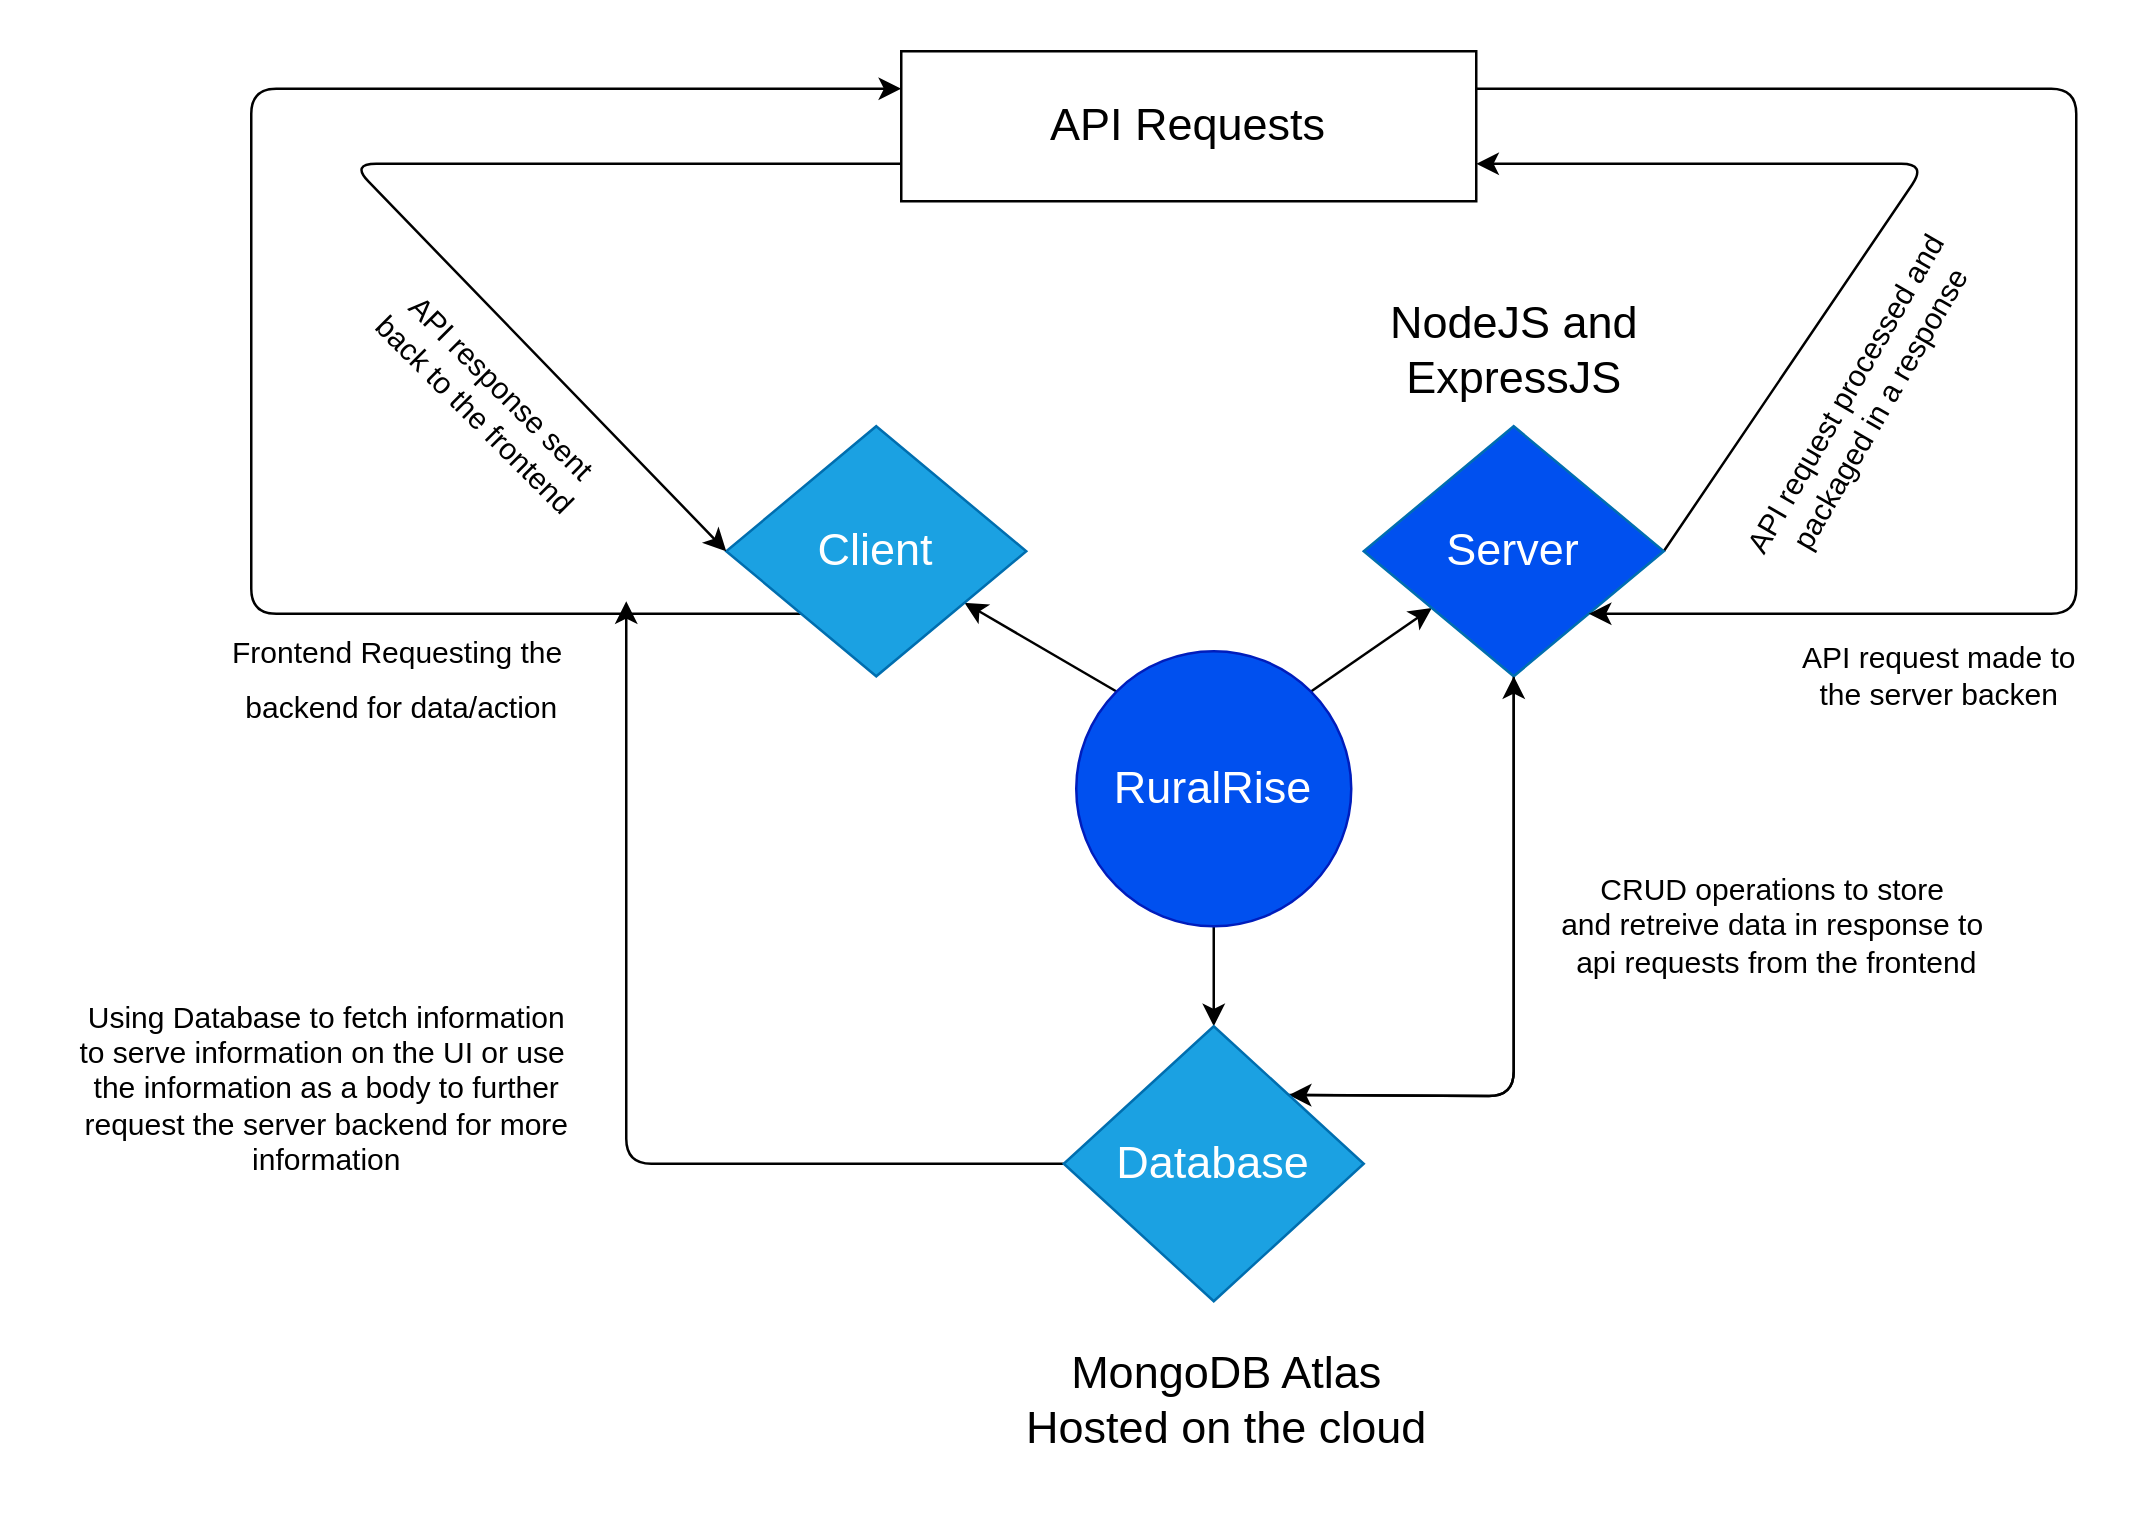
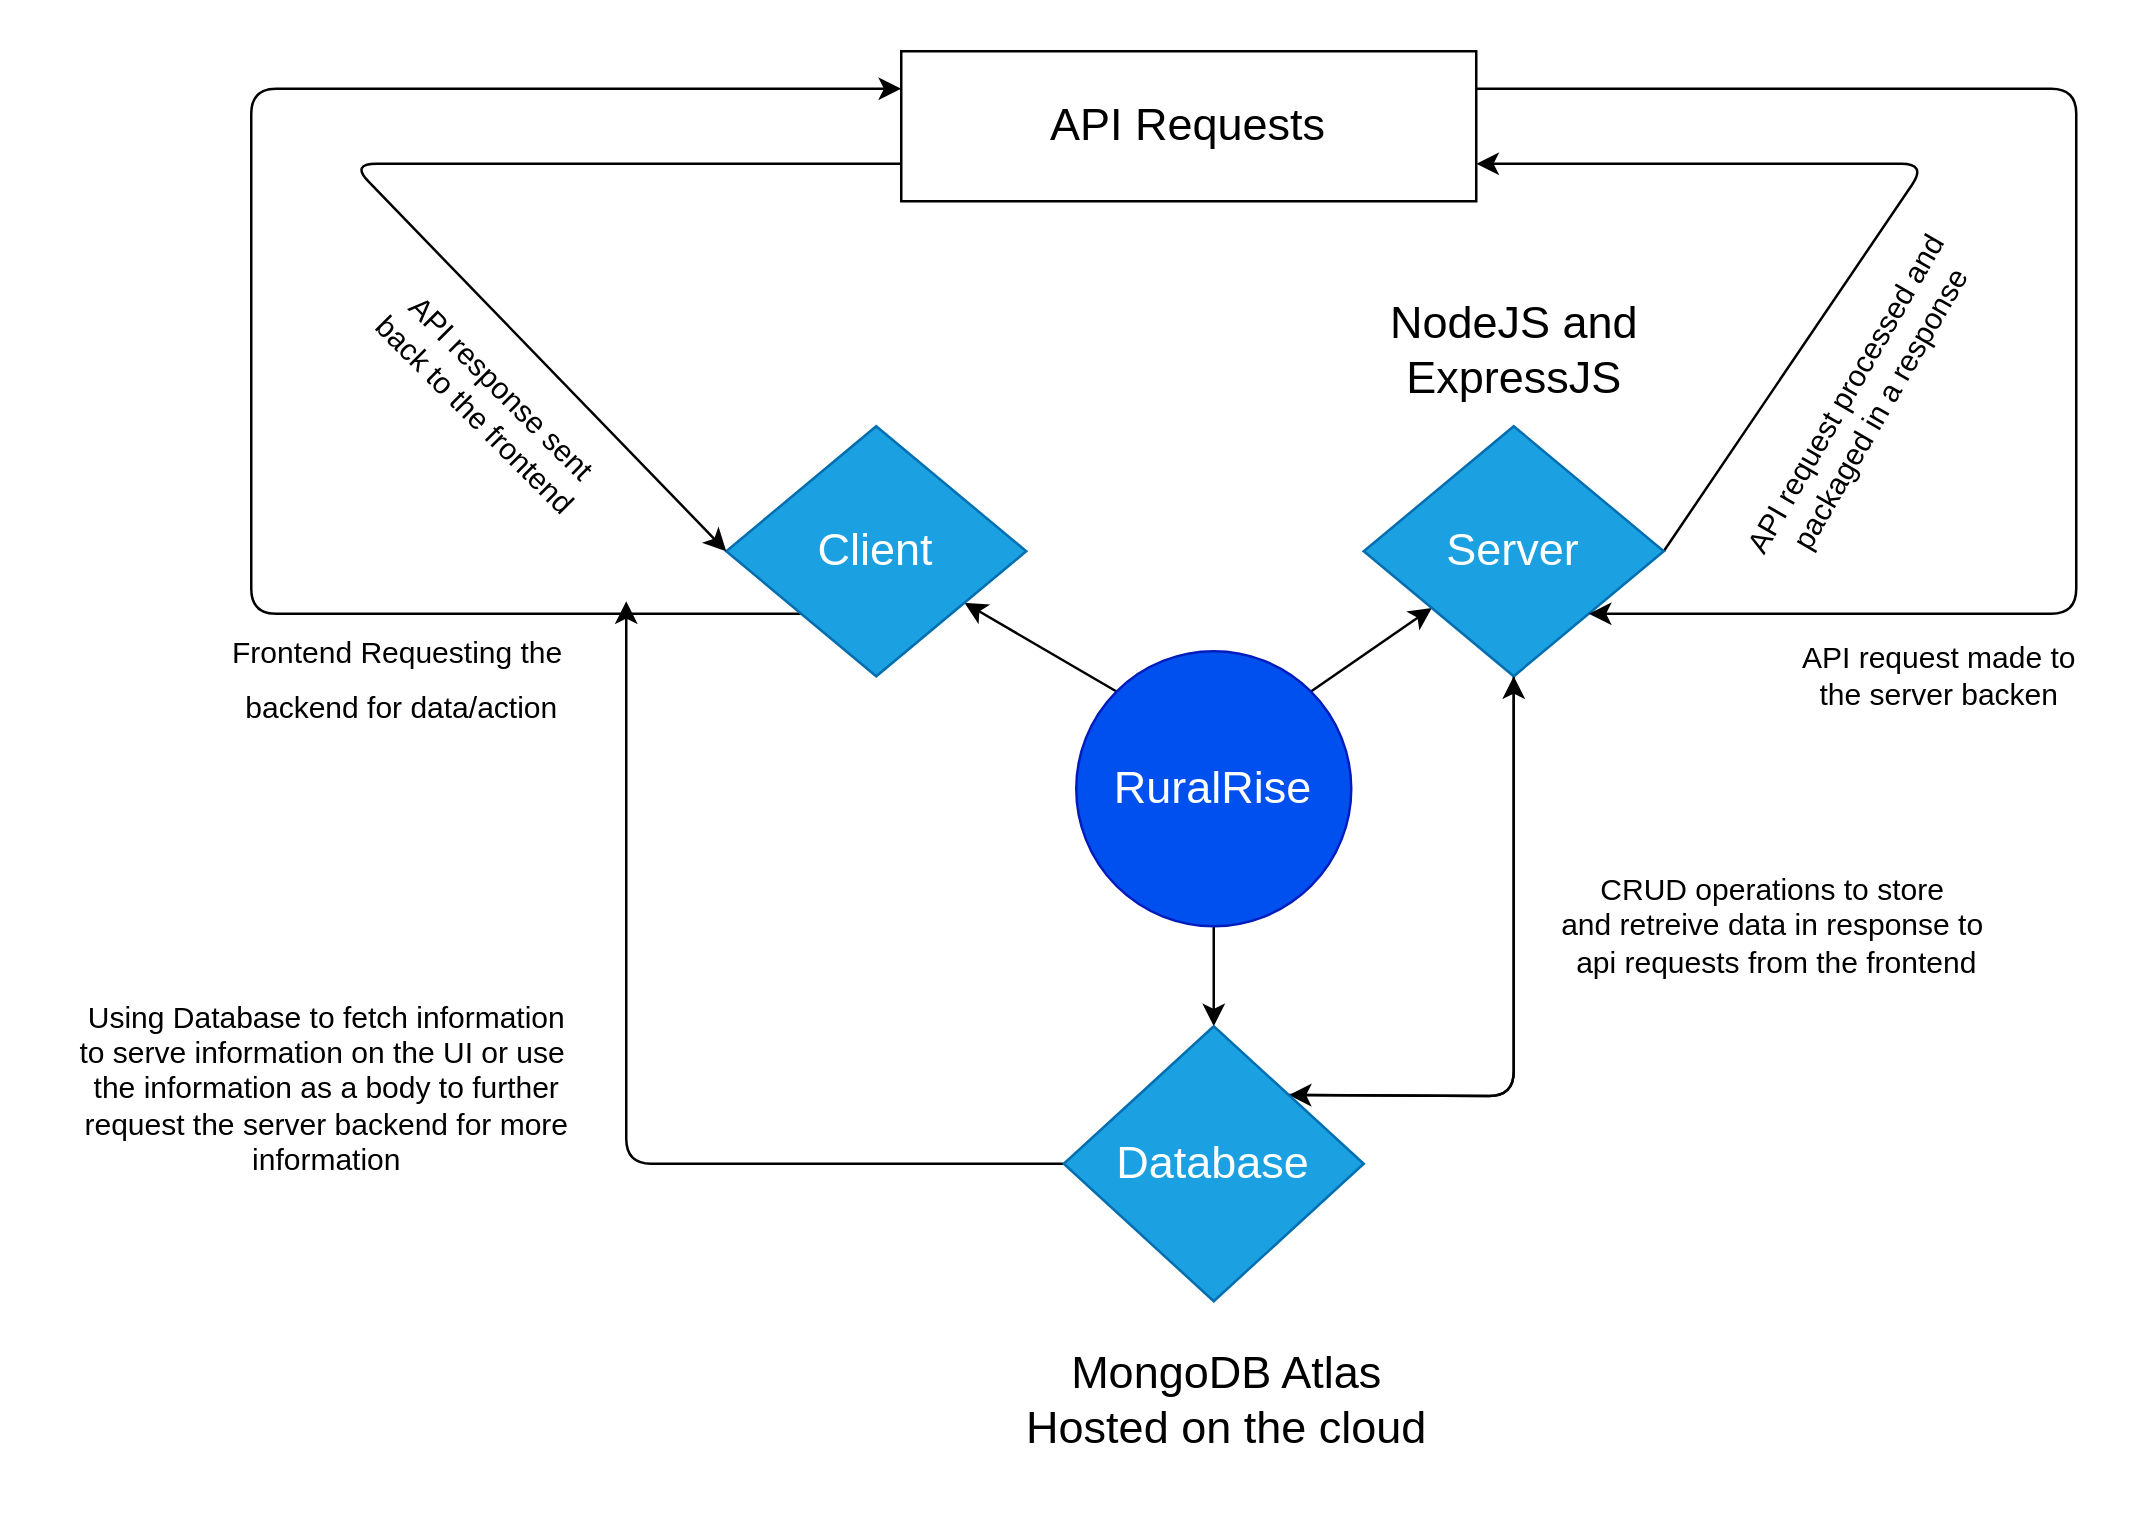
node "Server": fillcolor #0050ef -> #1ba1e2
